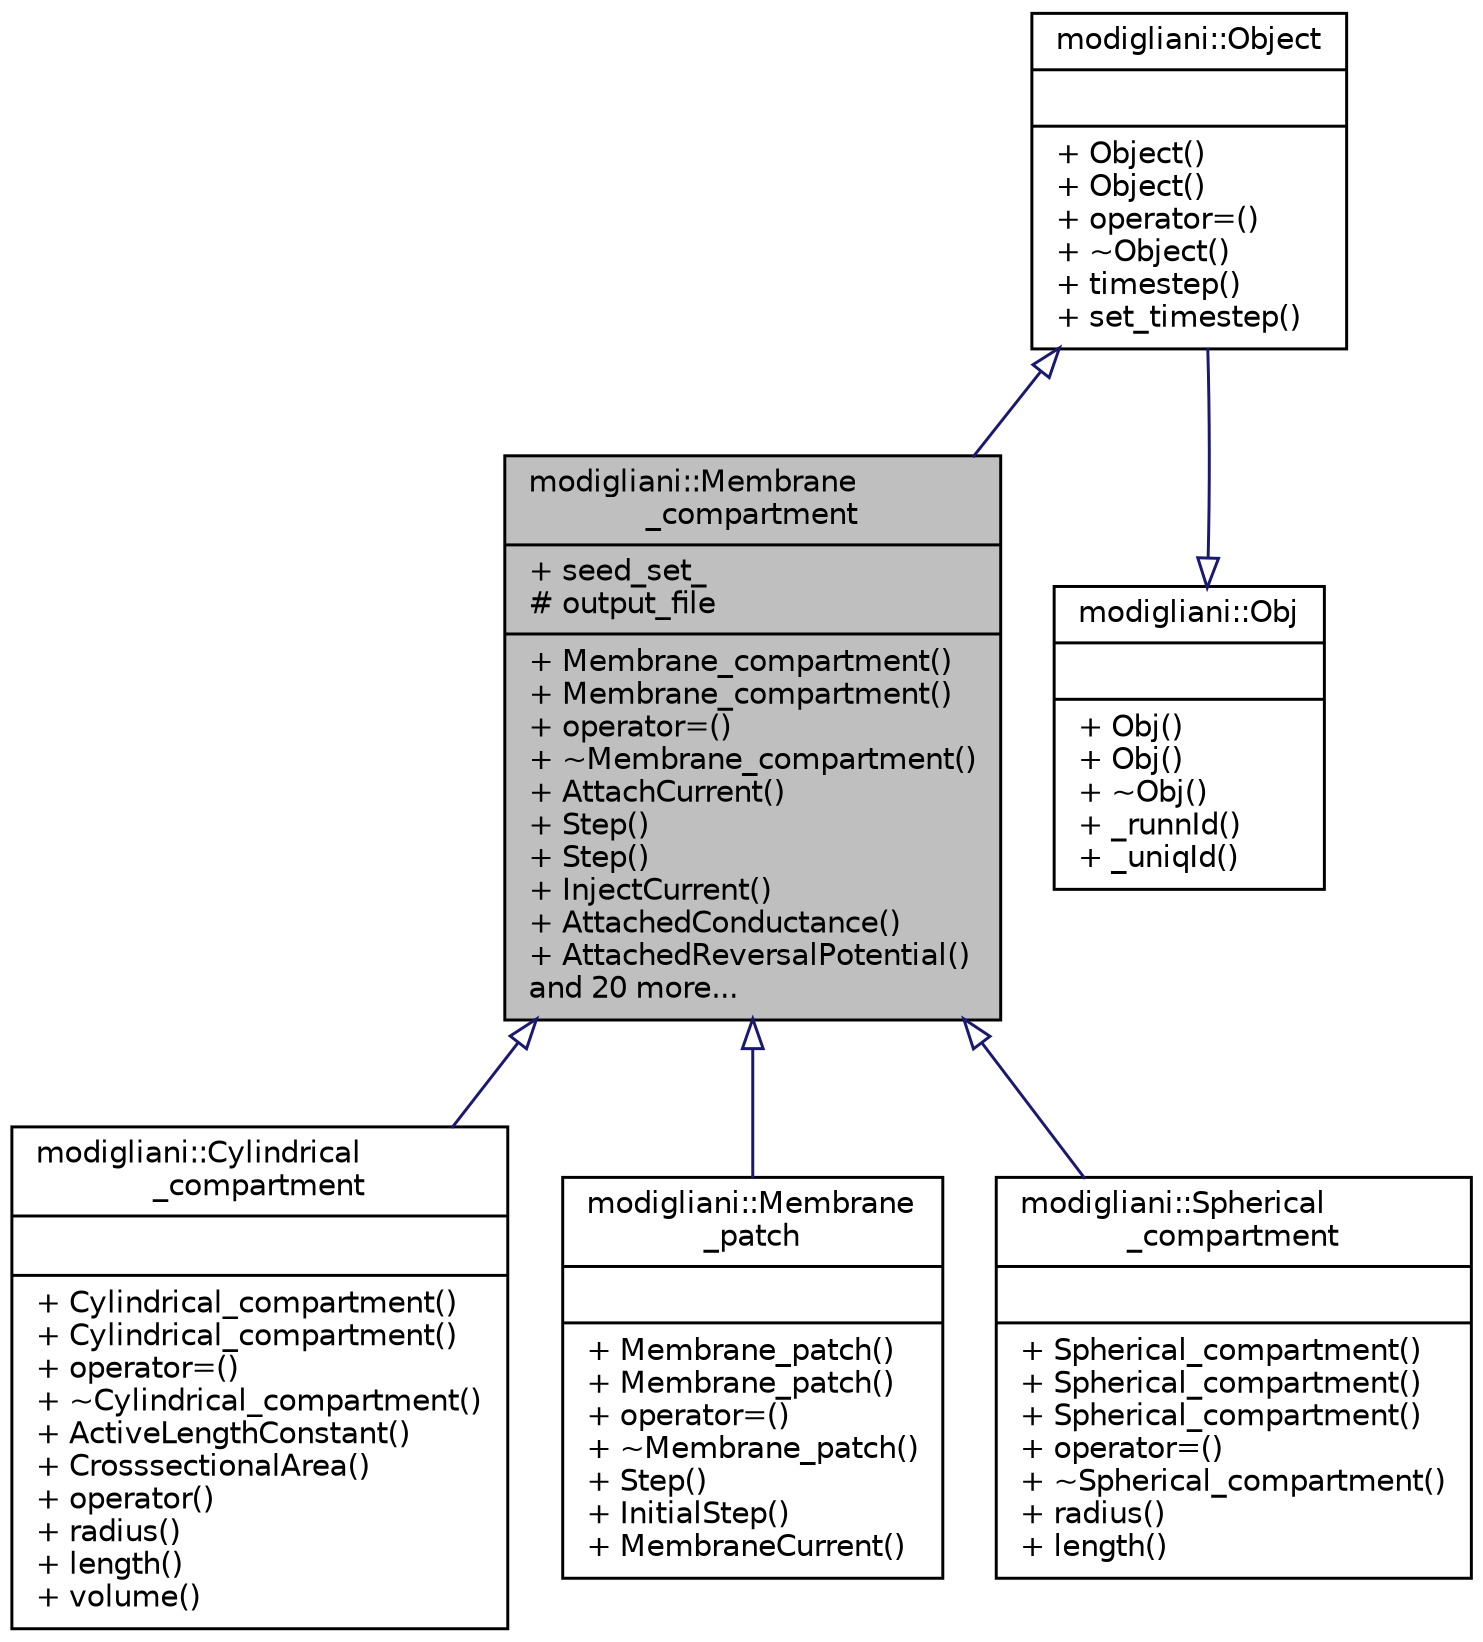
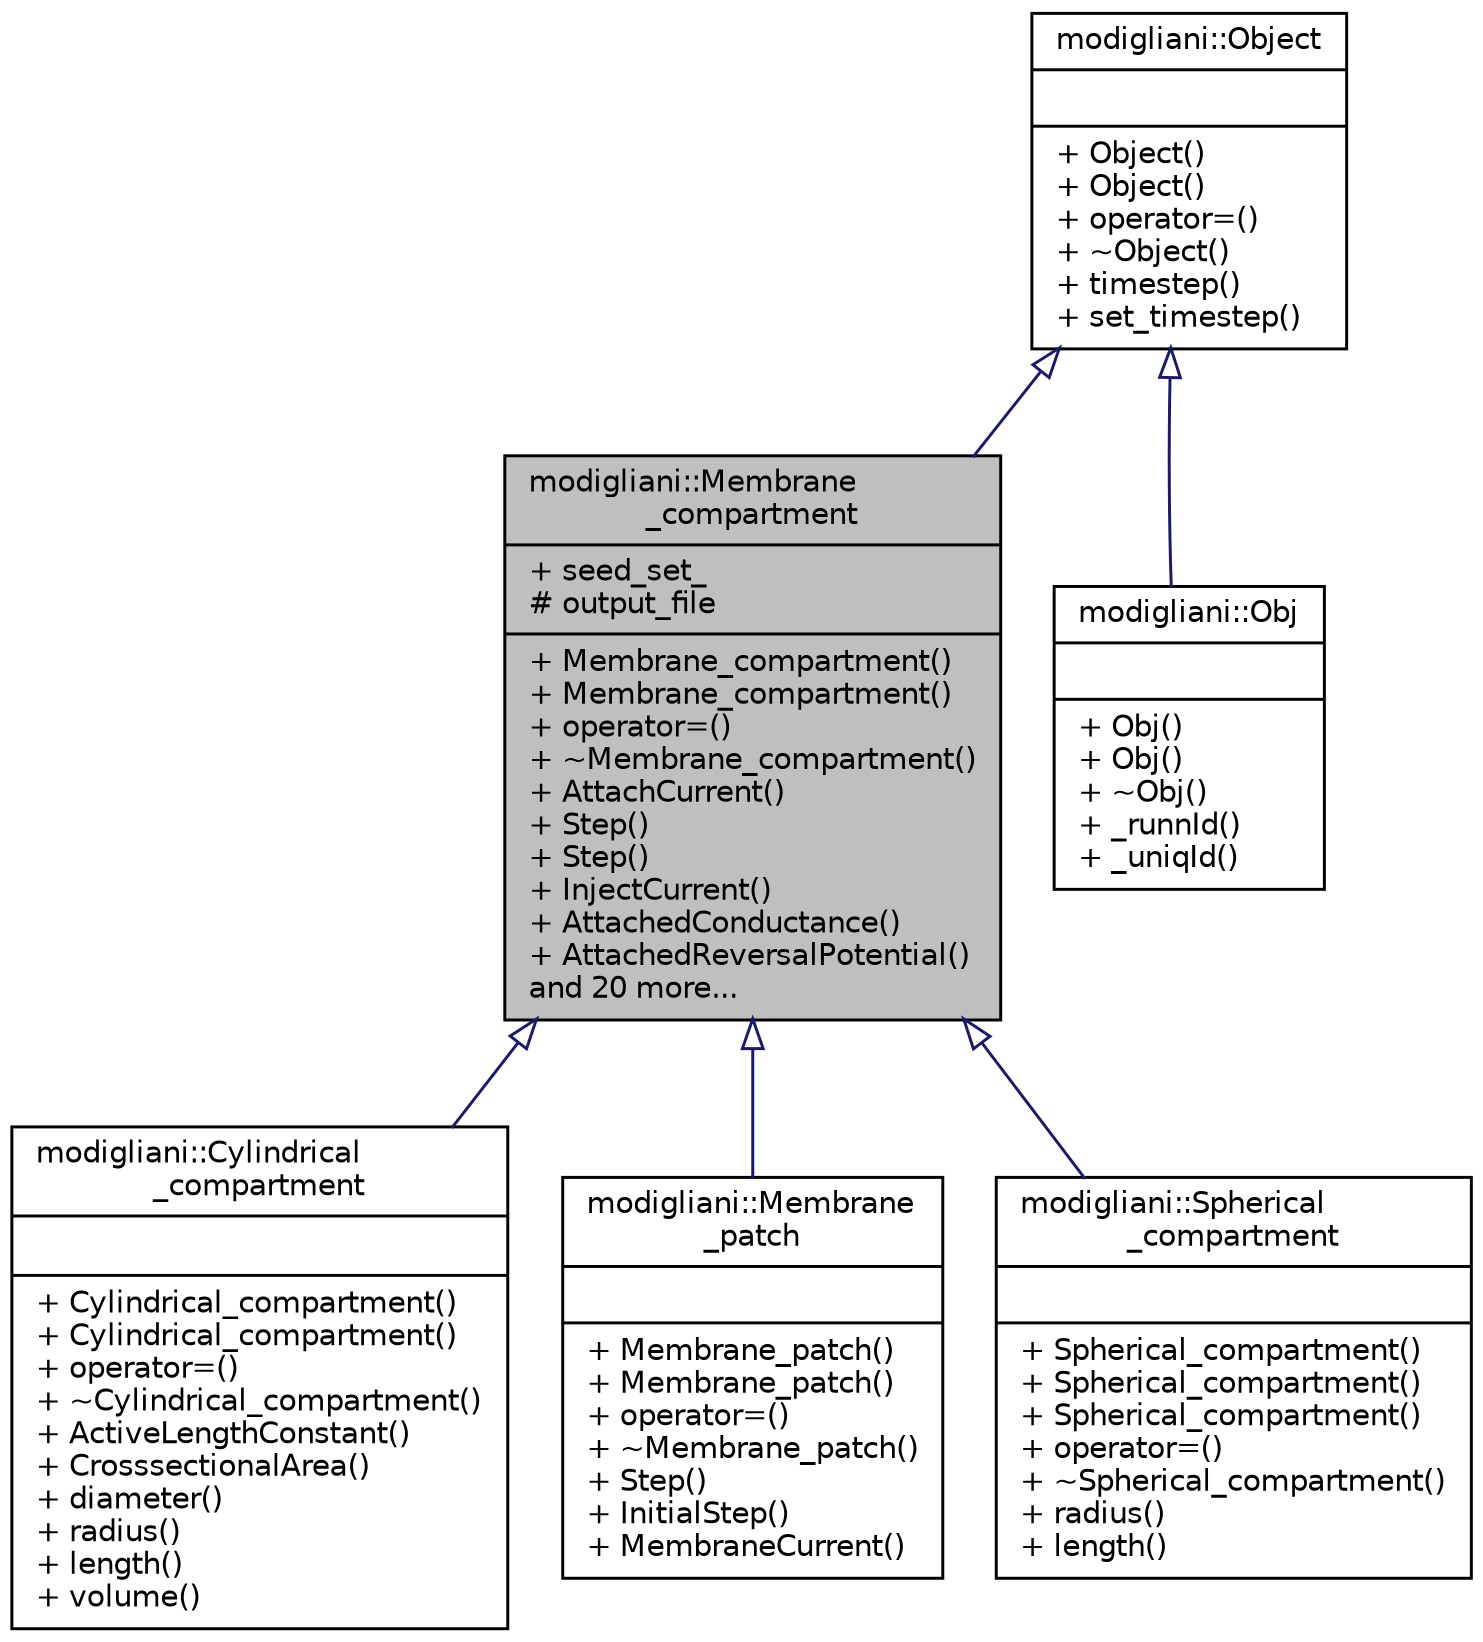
edge "modigliani::Object" -> "modigliani::Obj": reversed
node "modigliani::Cylindrical": text "+ operator()" -> "+ diameter()"
